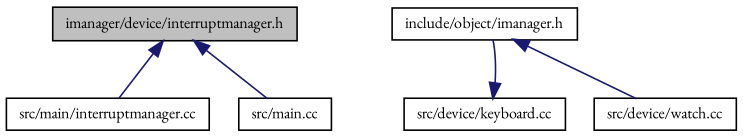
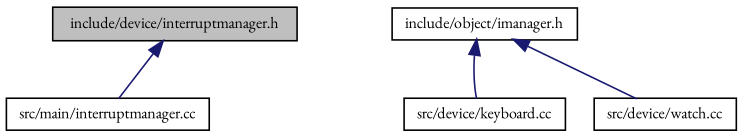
node "imanager/device/interruptmanager.h": label "imanager/device/interruptmanager.h" -> "include/device/interruptmanager.h"
edge "include/object/imanager.h" -> "src/device/keyboard.cc": reversed
node "src/main.cc": removed
